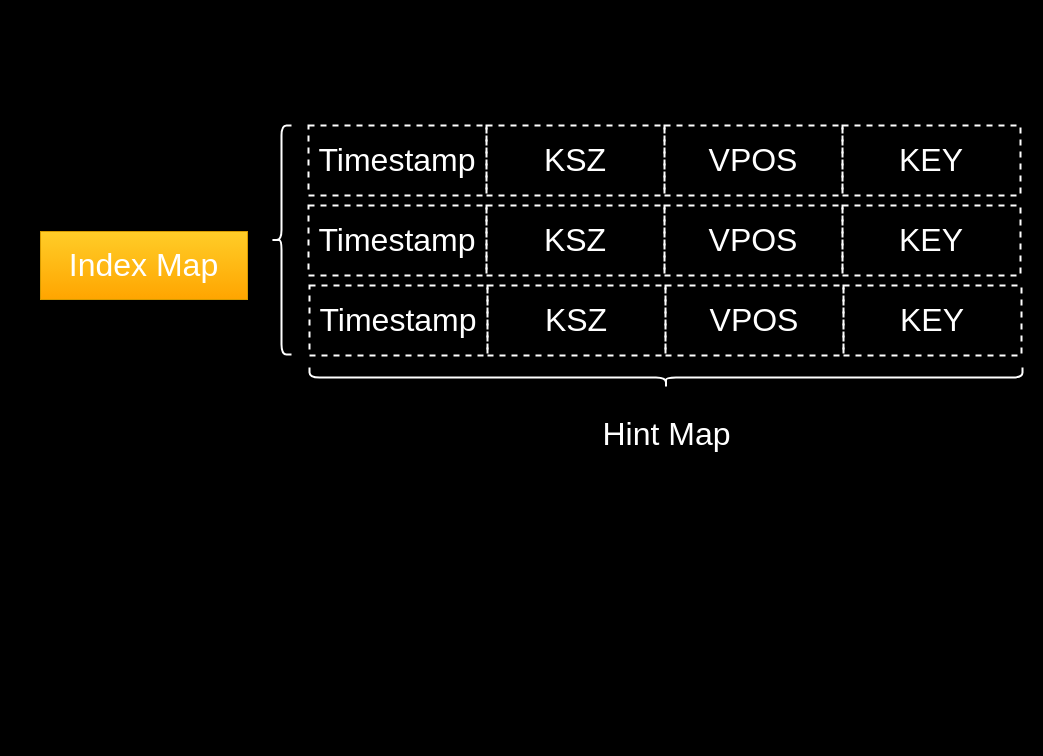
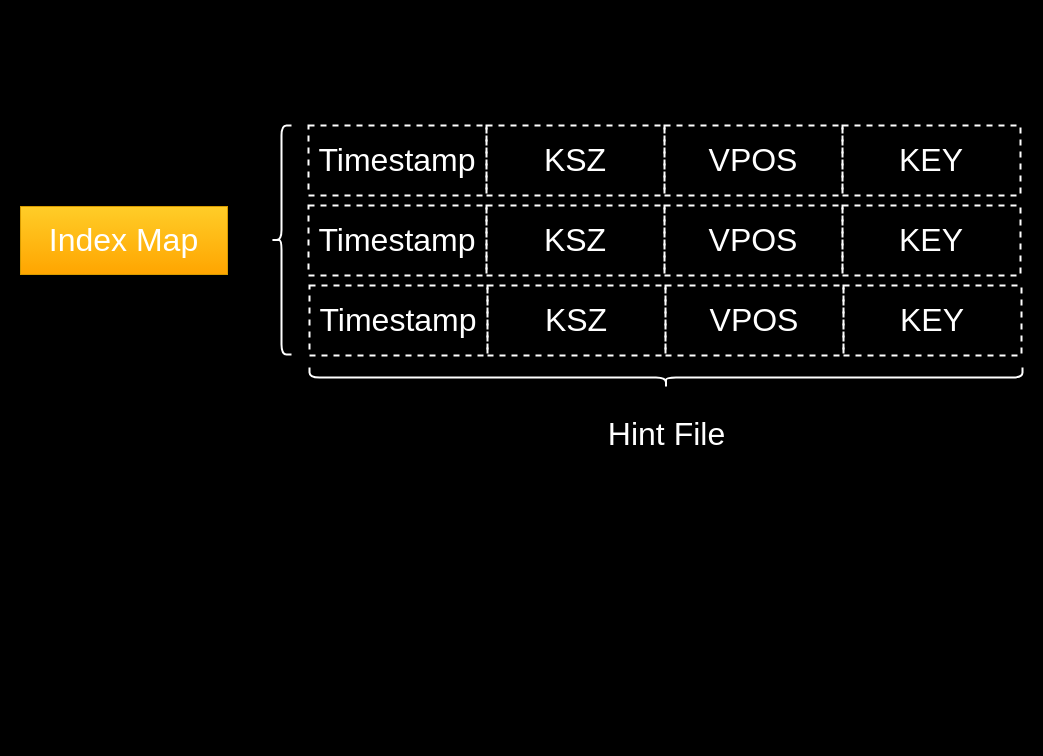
node "Index Map": moved (144, 266) -> (124, 241)
node "Hint Map": label "Hint Map" -> "Hint File"
